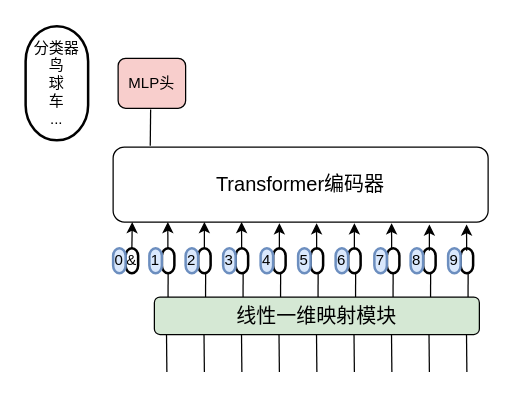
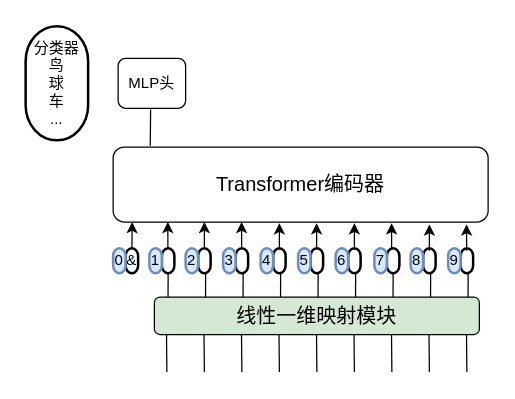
node "MLP头": fillcolor #f8cecc -> #ffffff
